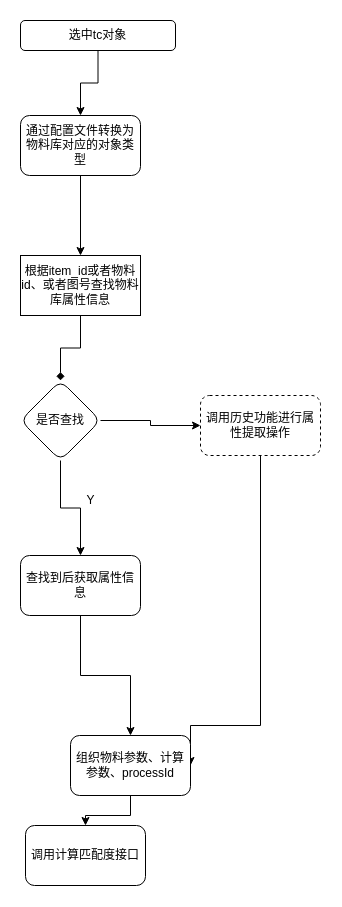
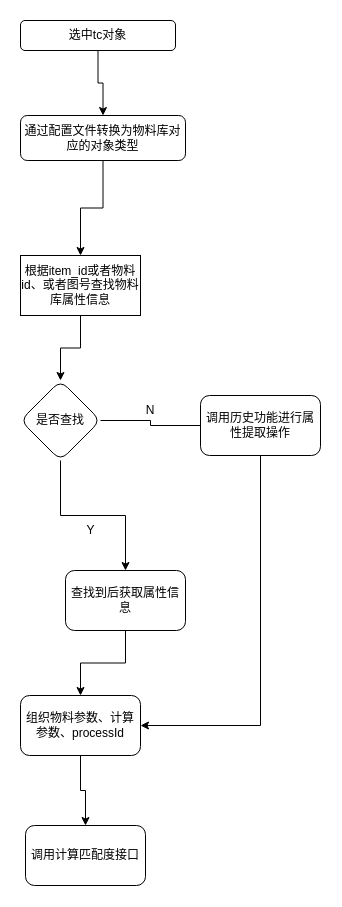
node "通过配置文件转换为物料库对应的对象类型": size 120x60 -> 165x45
edge "根据item_id或者物料id、或者图号查找物料库属性信息" -> "是否查找": arrowhead diamond -> classic
node "N": added
edge "是否查找" -> "调用历史功能进行属性提取操作": arrowhead classic -> none
node "调用历史功能进行属性提取操作": style dashed -> solid
node "Y": moved (91, 501) -> (91, 531)
node "查找到后获取属性信息": moved (81, 586) -> (126, 601)
node "组织物料参数、计算参数、processId": moved (131, 766) -> (81, 726)
